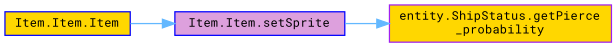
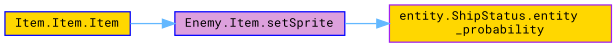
node "Item.Item.setSprite": label "Item.Item.setSprite" -> "Enemy.Item.setSprite"
node "entity.ShipStatus.getPierce _probability": label "entity.ShipStatus.getPierce _probability" -> "entity.ShipStatus.entity _probability"
